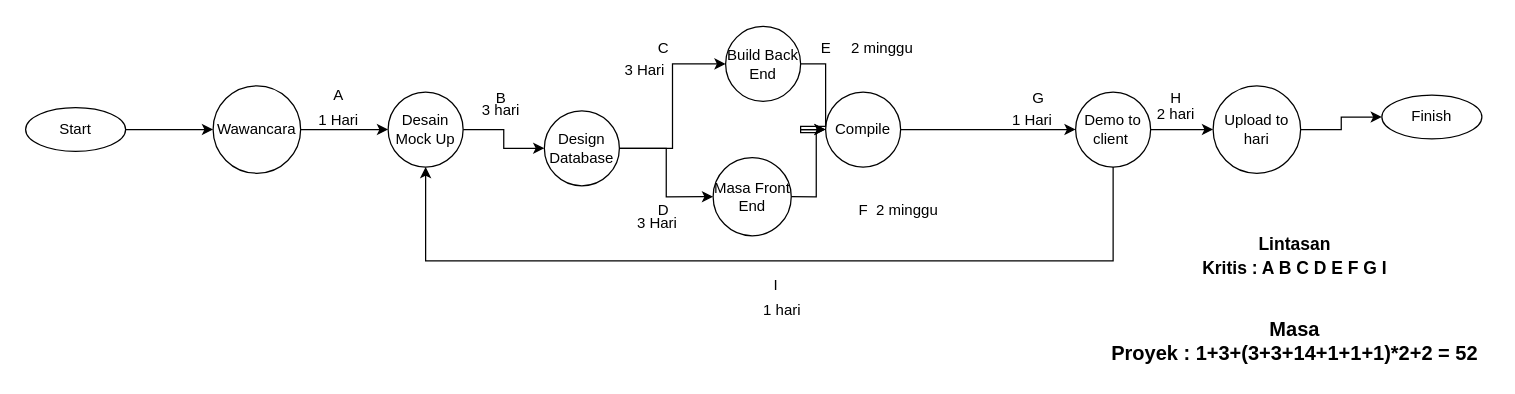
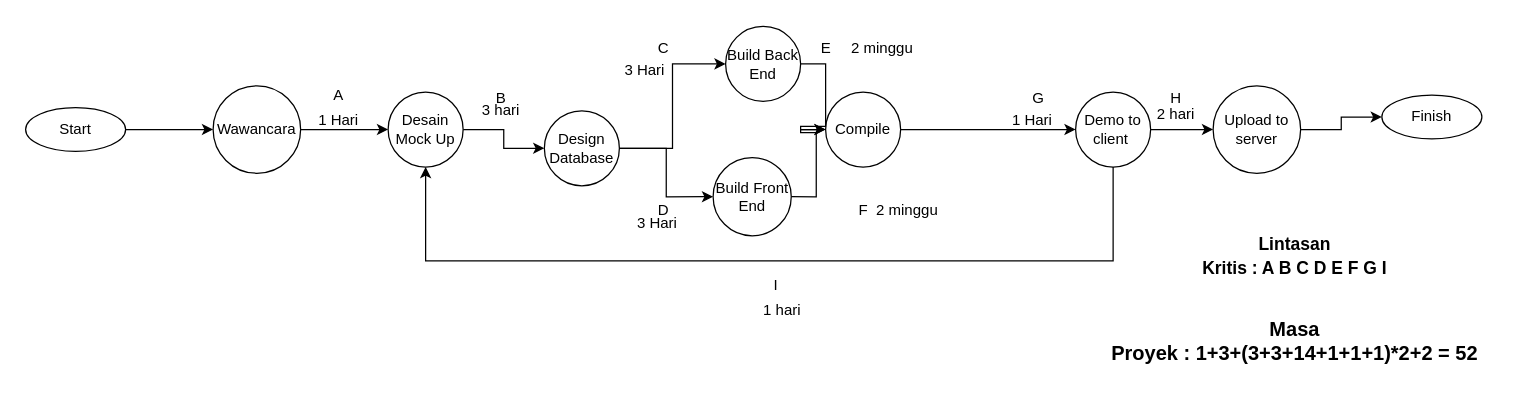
node "Upload to hari": label "Upload to hari" -> "Upload to server"
node "Masa Front End": label "Masa Front End" -> "Build Front End"
